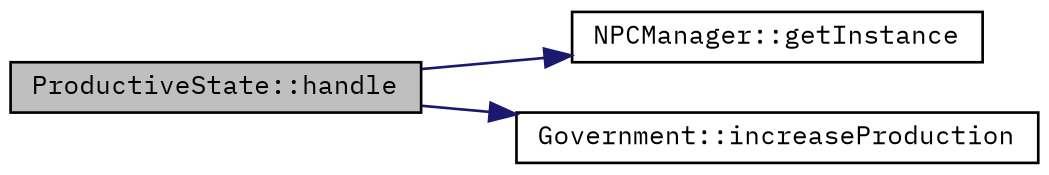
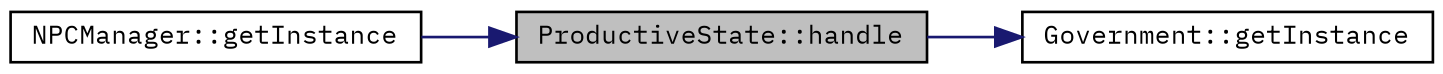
edge "ProductiveState::handle" -> "NPCManager::getInstance": reversed
node "Government::increaseProduction": label "Government::increaseProduction" -> "Government::getInstance"
